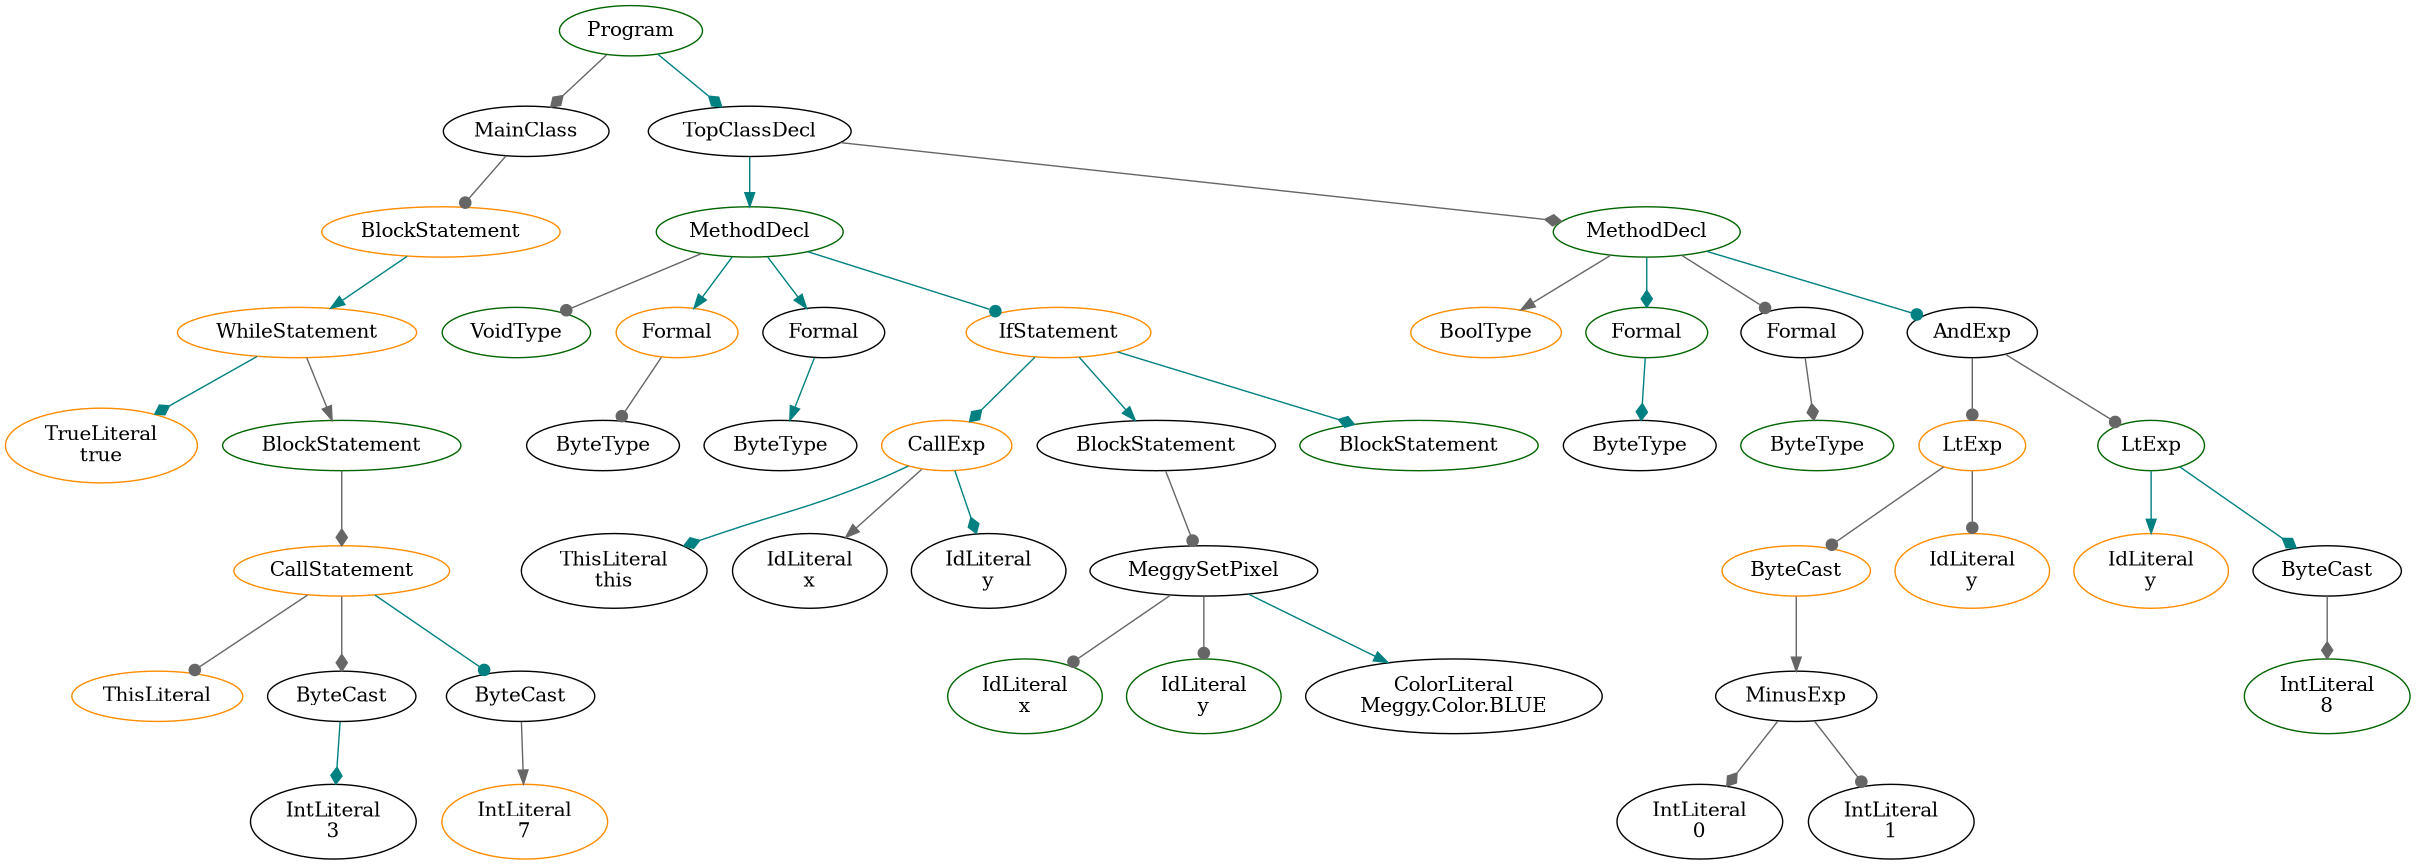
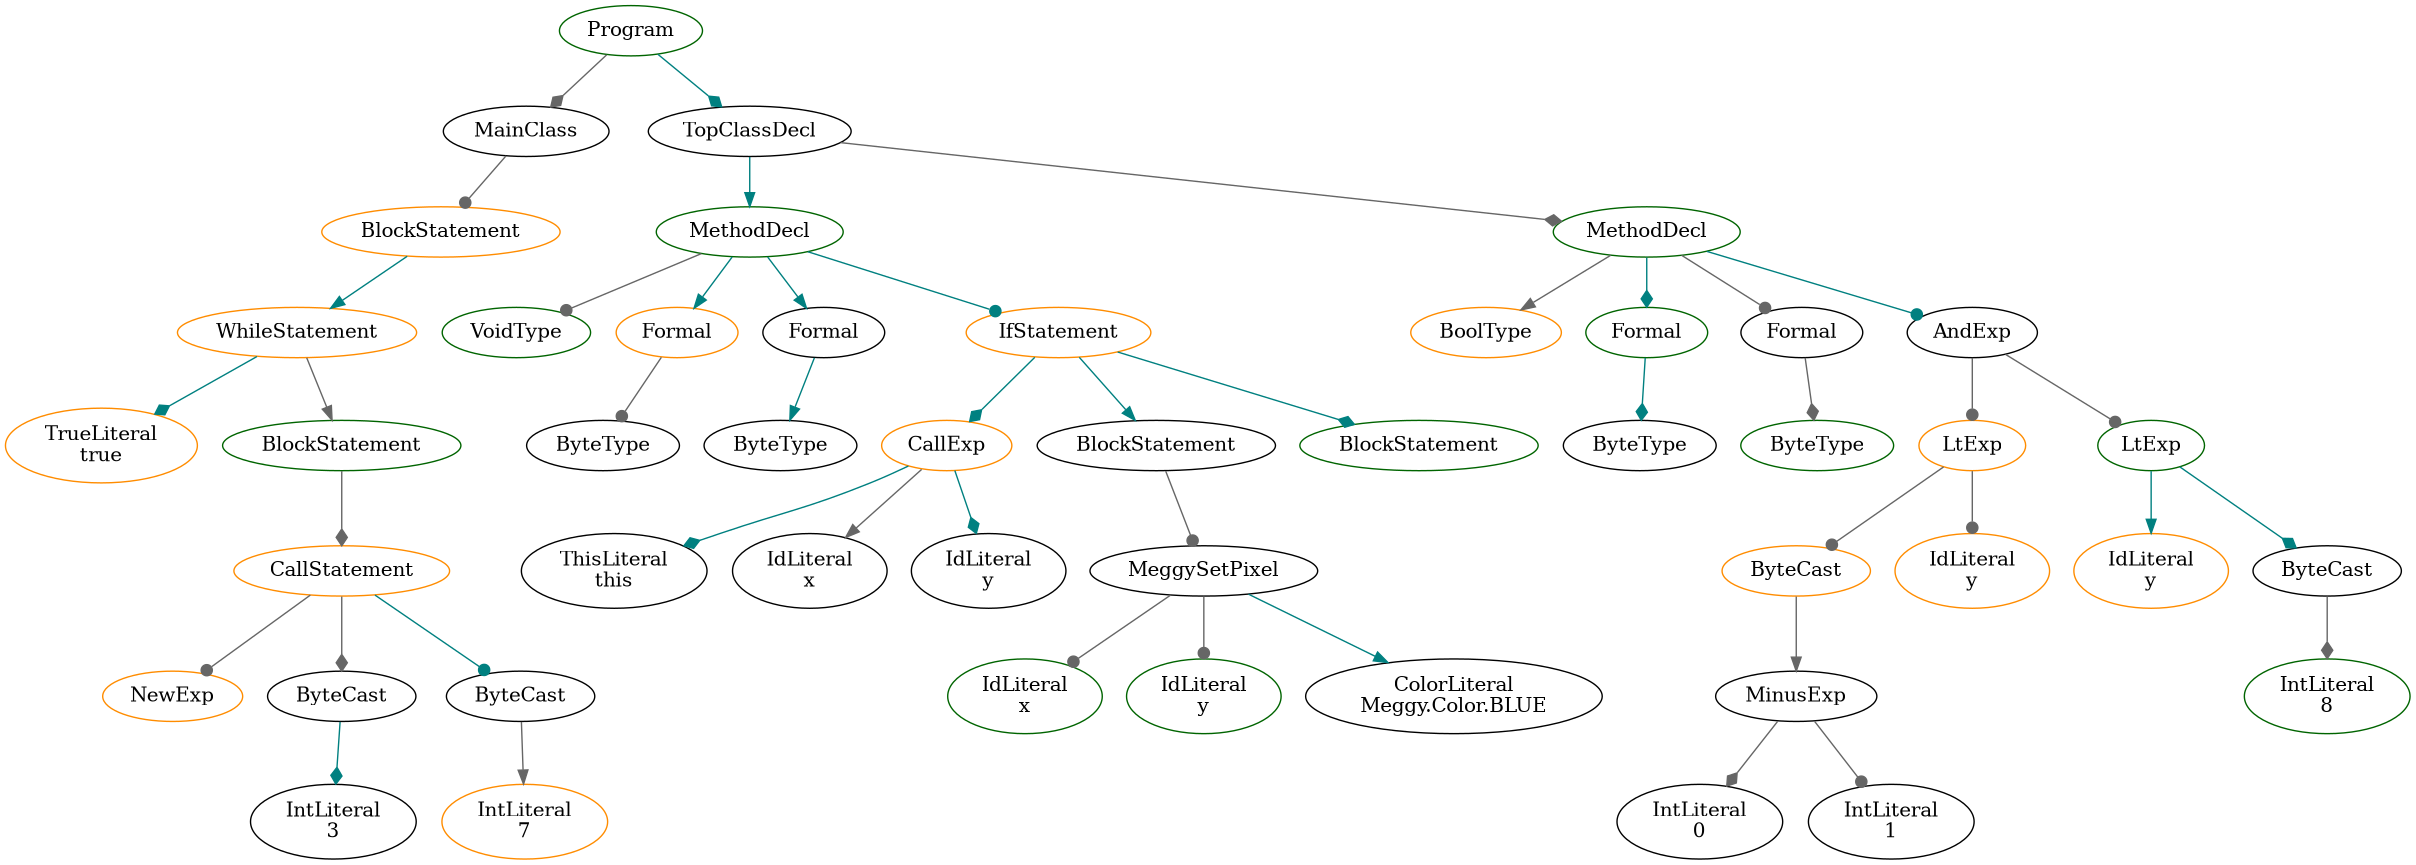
node "ThisLiteral": label "ThisLiteral" -> "NewExp"
